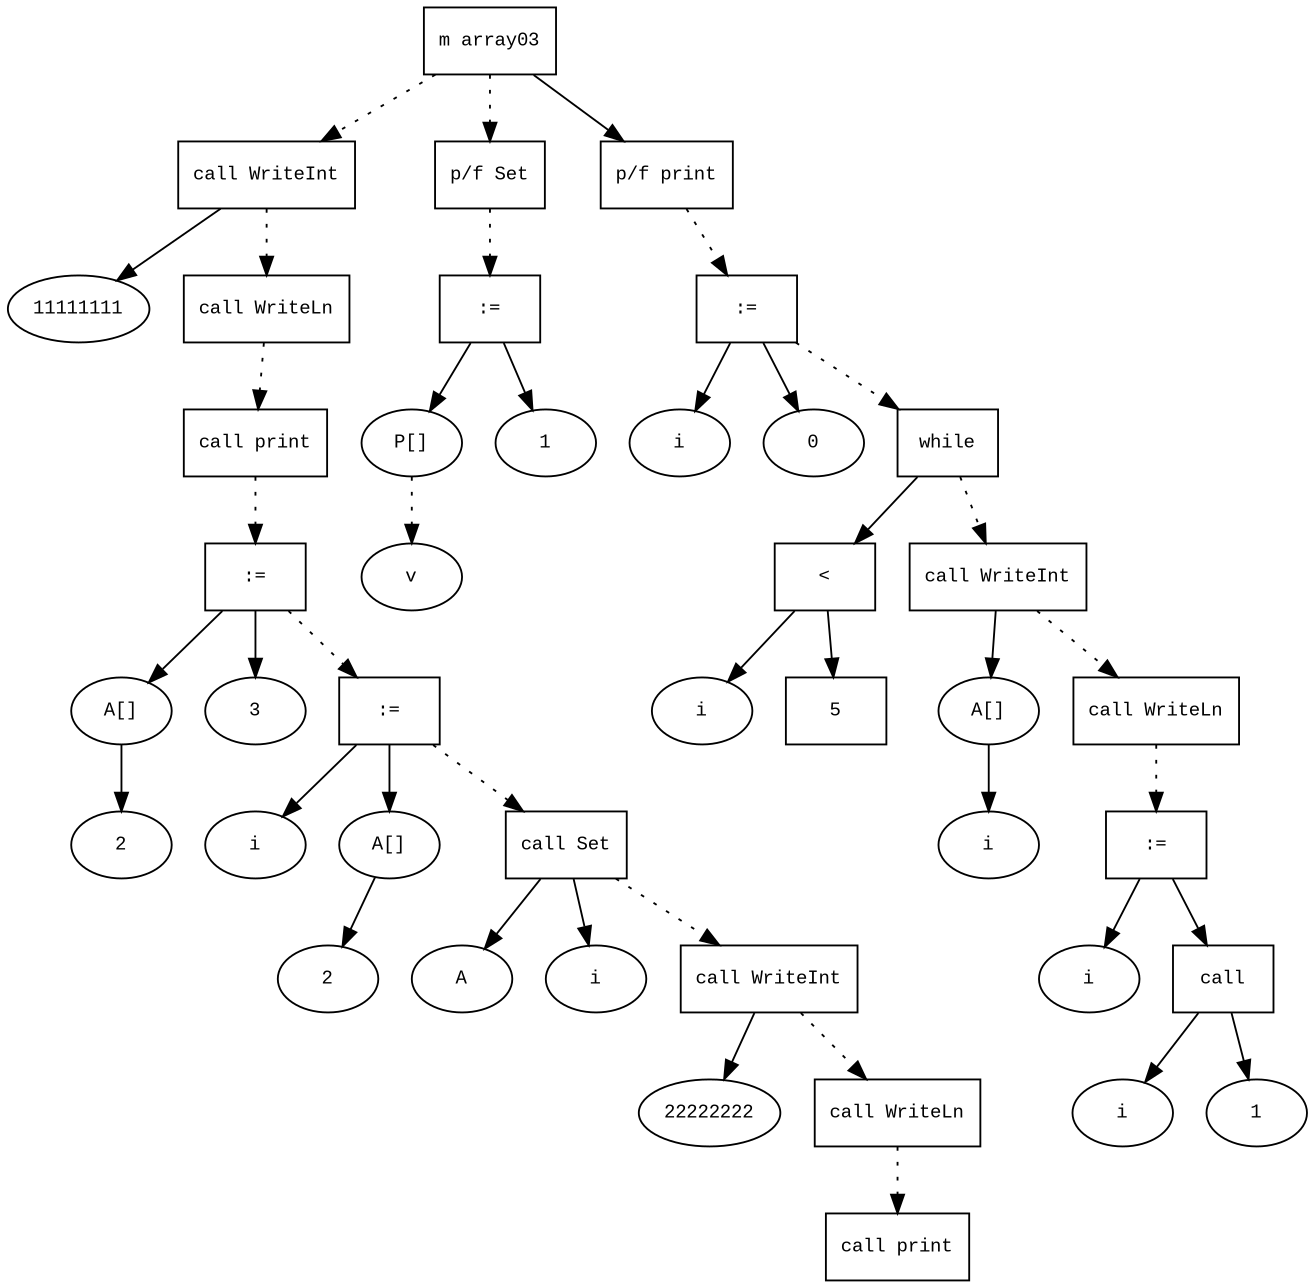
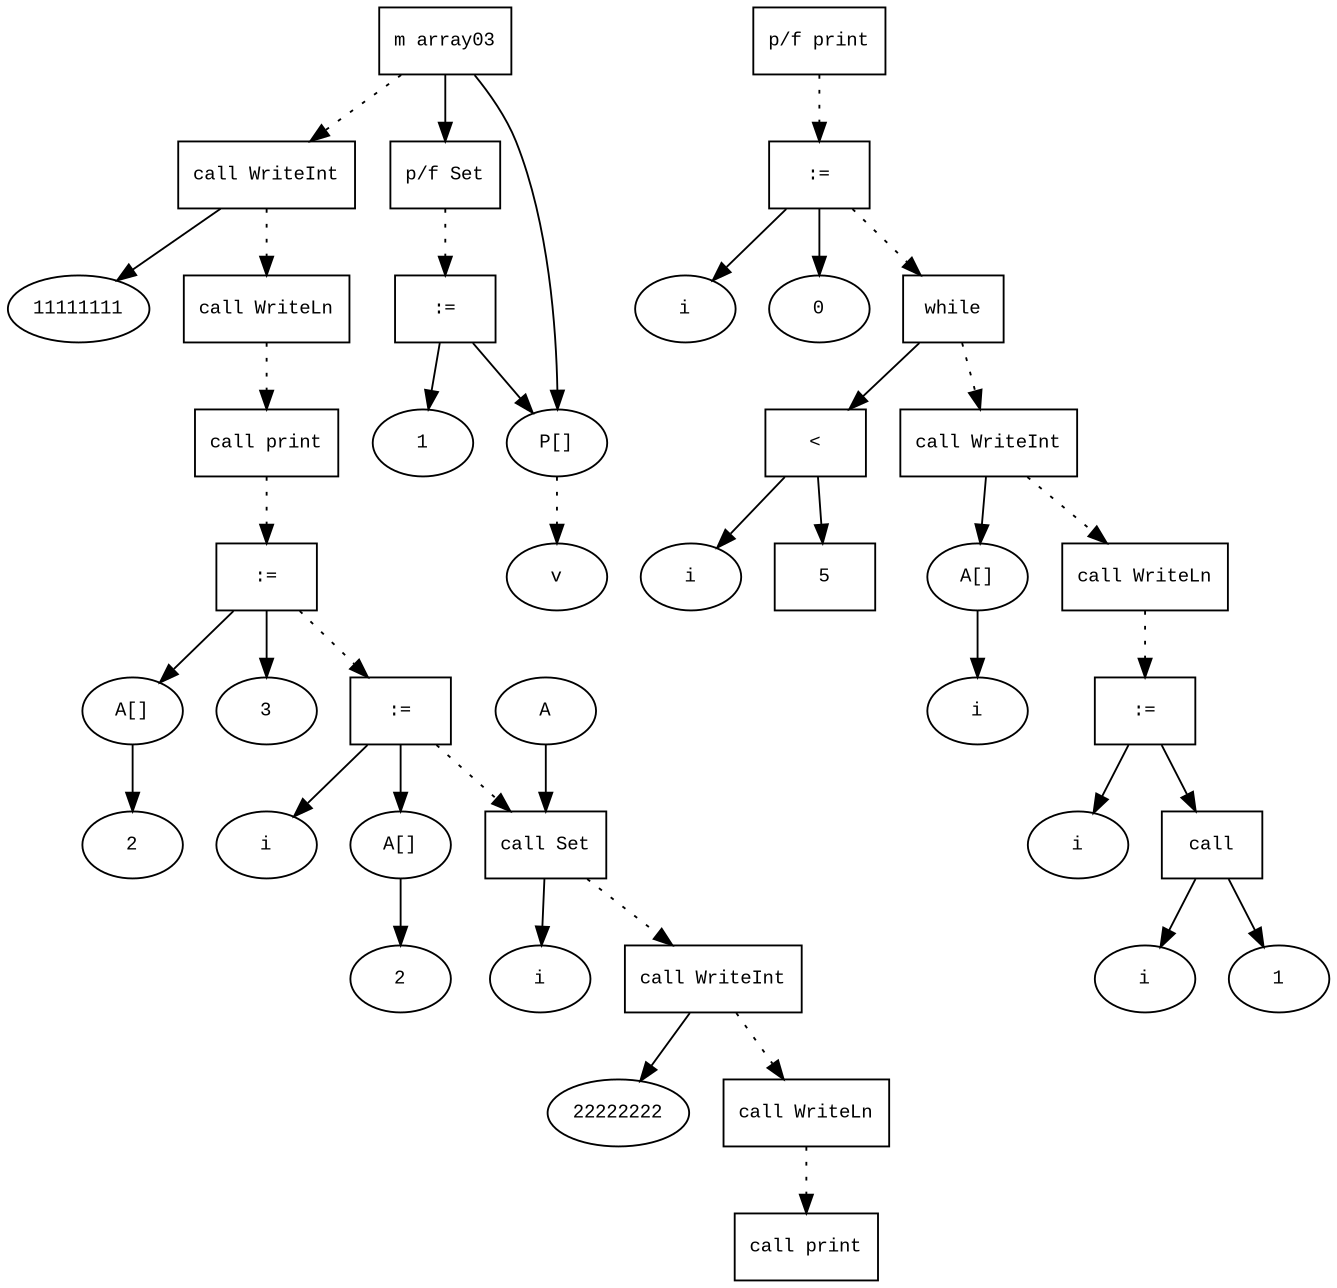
edge "m array03" -> "p/f Set": style dotted -> solid
edge "m array03" -> "p/f print": now "m array03" -> "P[]"
edge "call Set" -> "A": reversed
